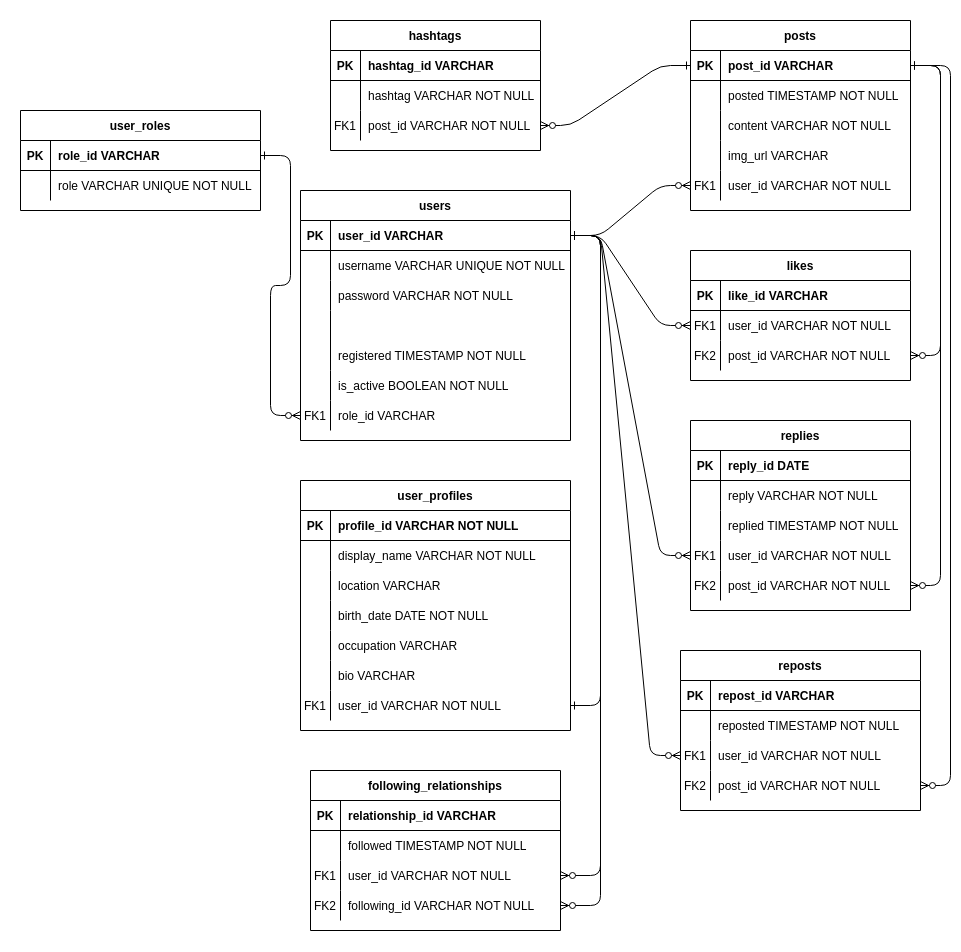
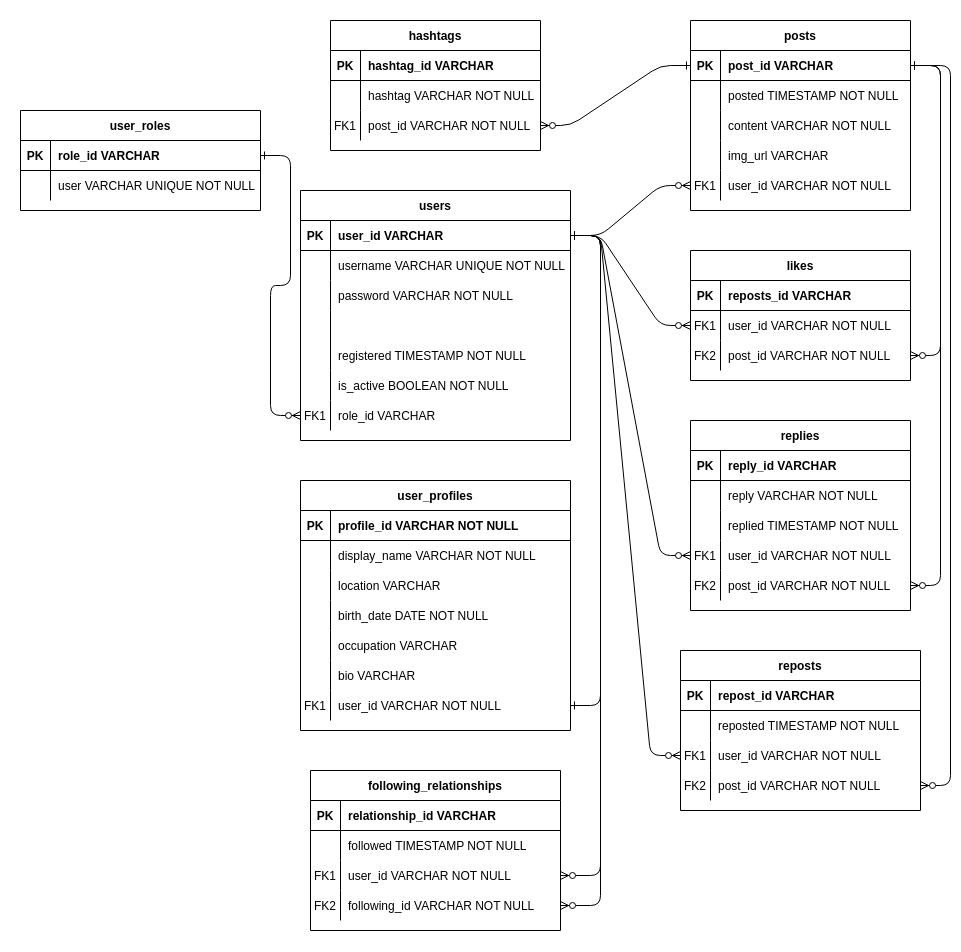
node "role VARCHAR UNIQUE NOT NULL": label "role VARCHAR UNIQUE NOT NULL" -> "user VARCHAR UNIQUE NOT NULL"
node "like_id VARCHAR": label "like_id VARCHAR" -> "reposts_id VARCHAR"
node "reply_id DATE": label "reply_id DATE" -> "reply_id VARCHAR"
